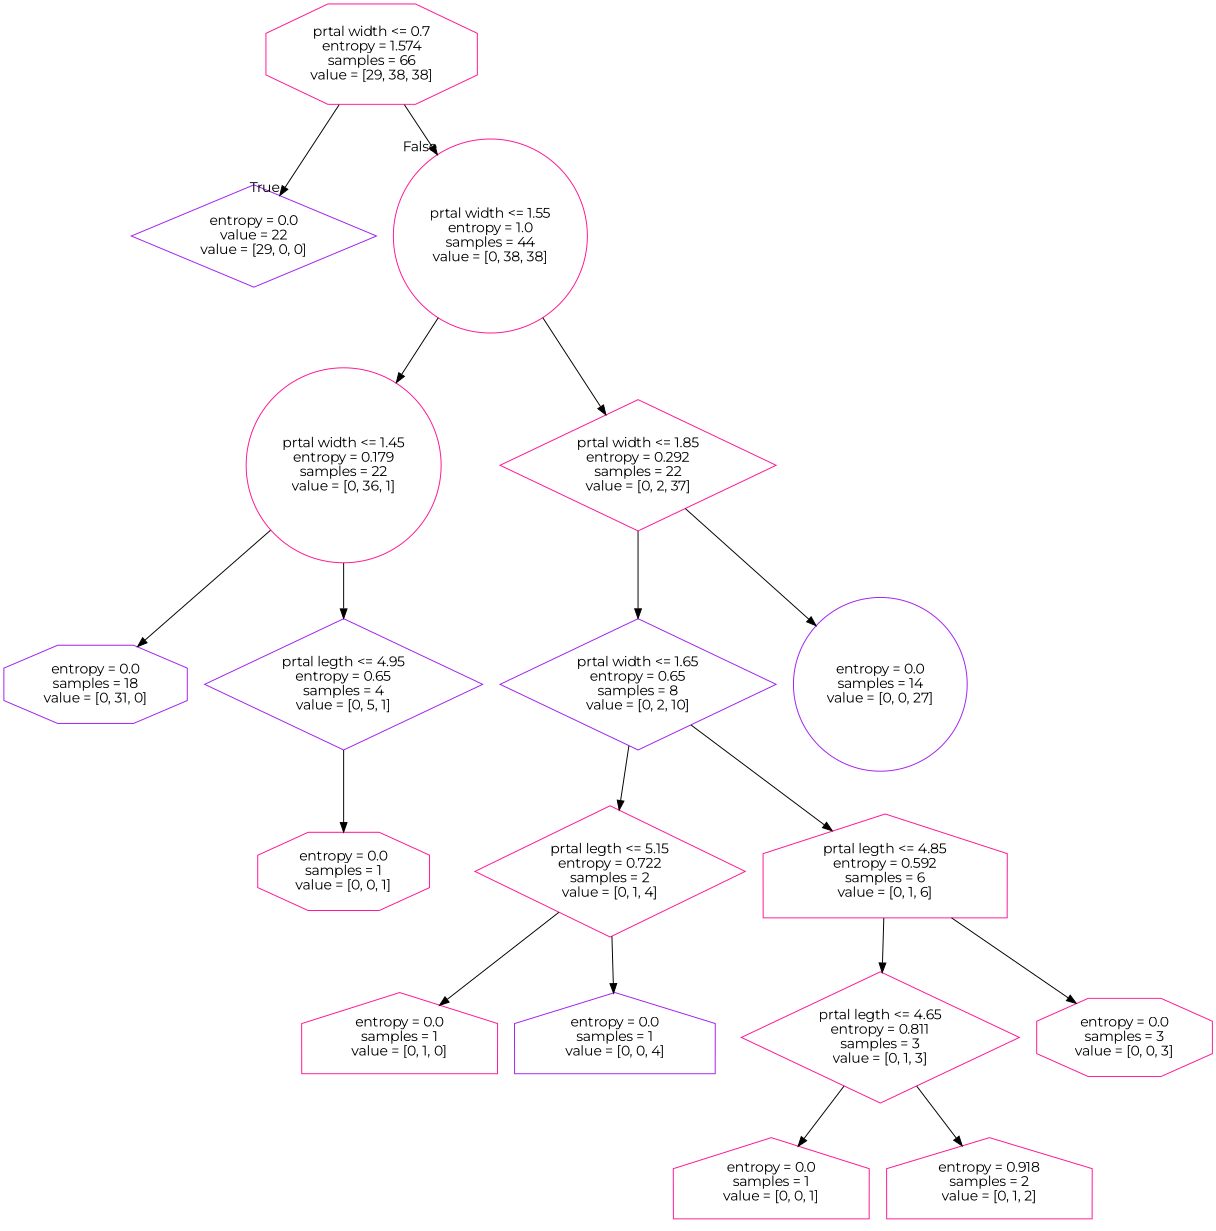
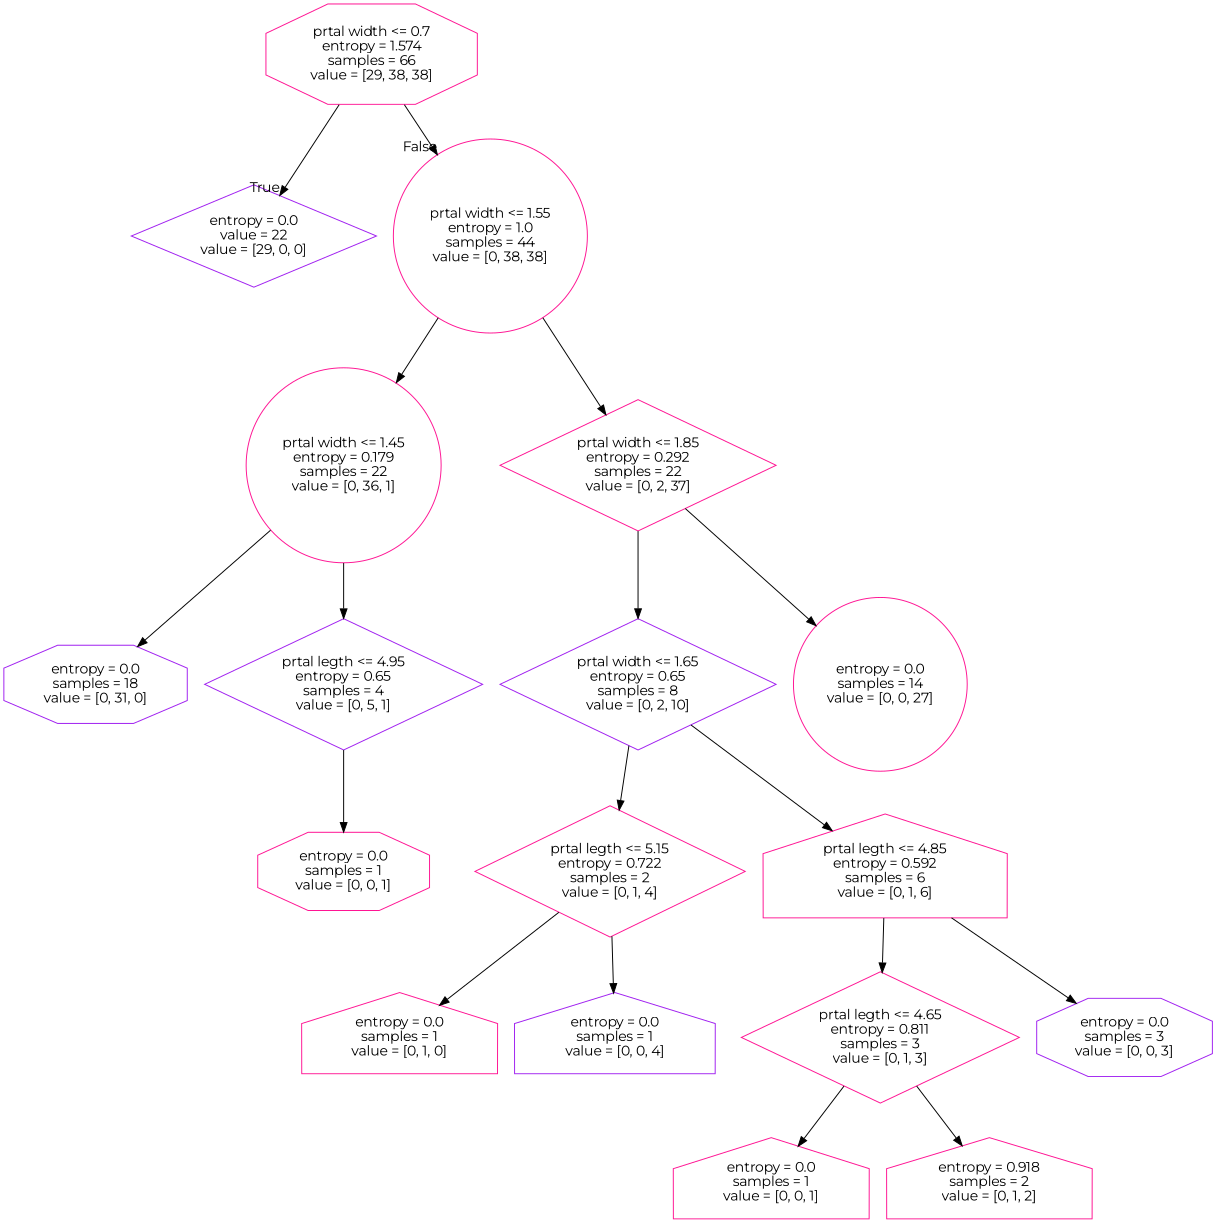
node "entropy = 0.0 samples = 14 value = [0, 0, 27]": color purple -> deeppink
node "entropy = 0.0 samples = 3 value = [0, 0, 3]": color deeppink -> purple
